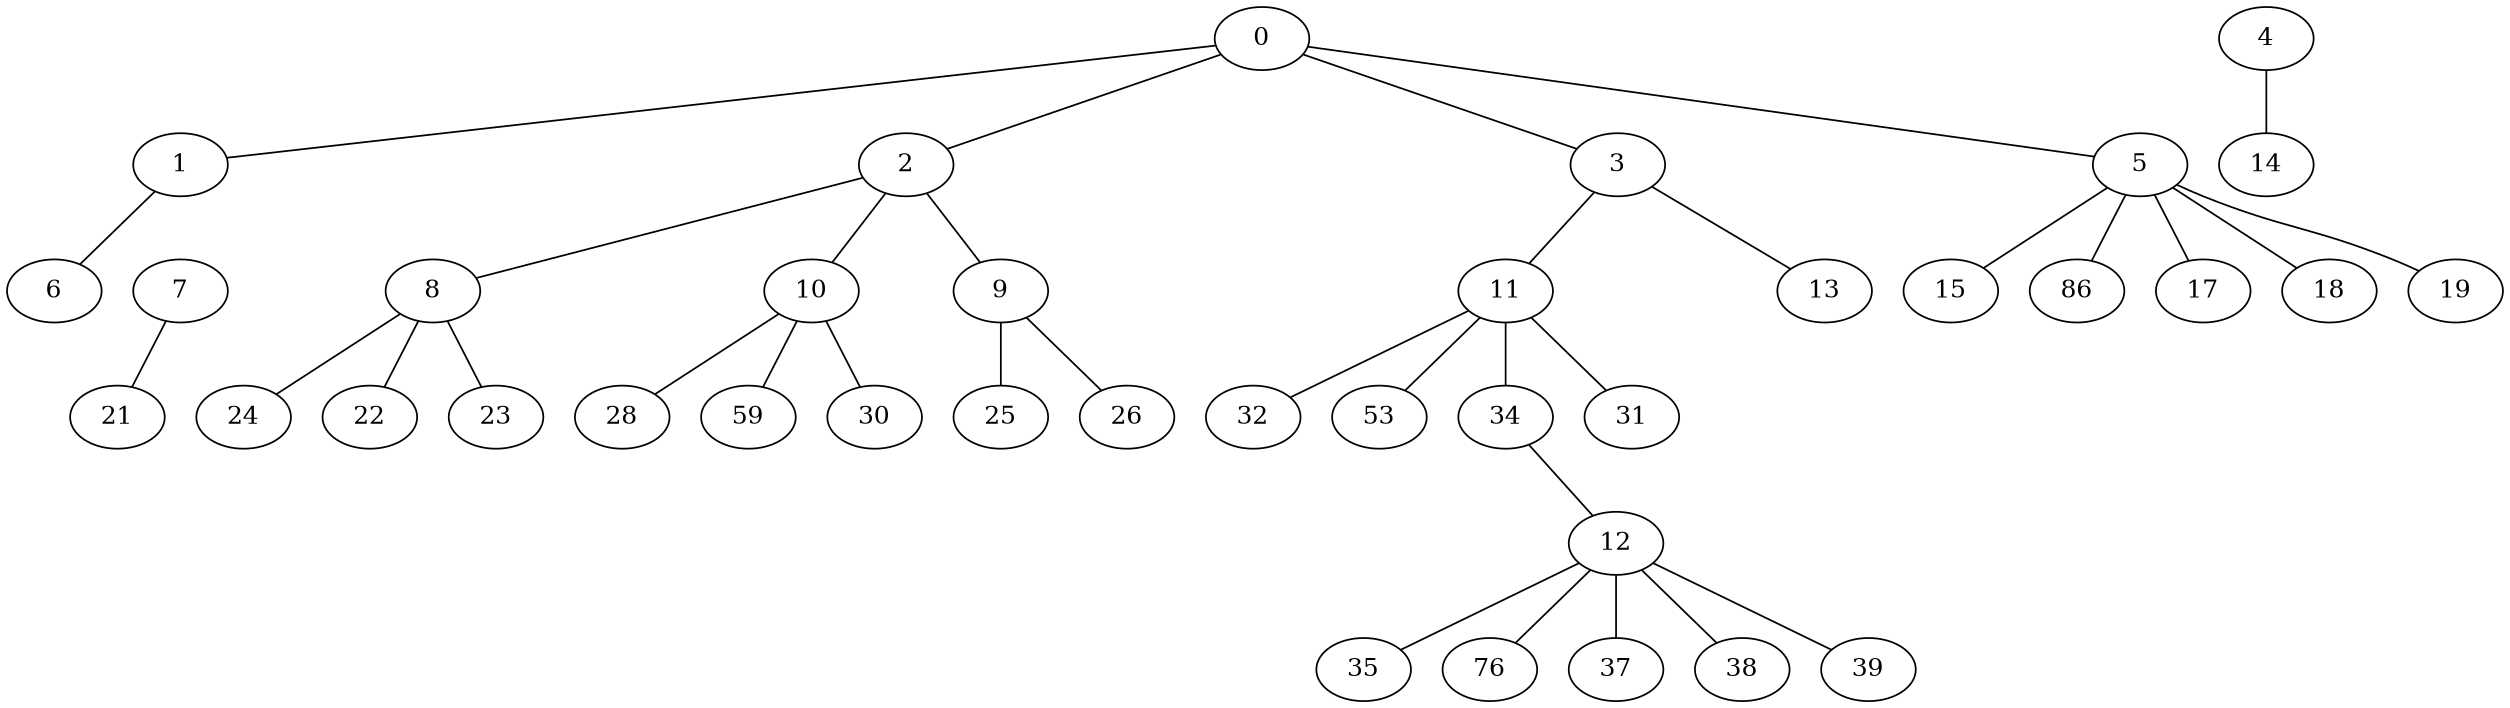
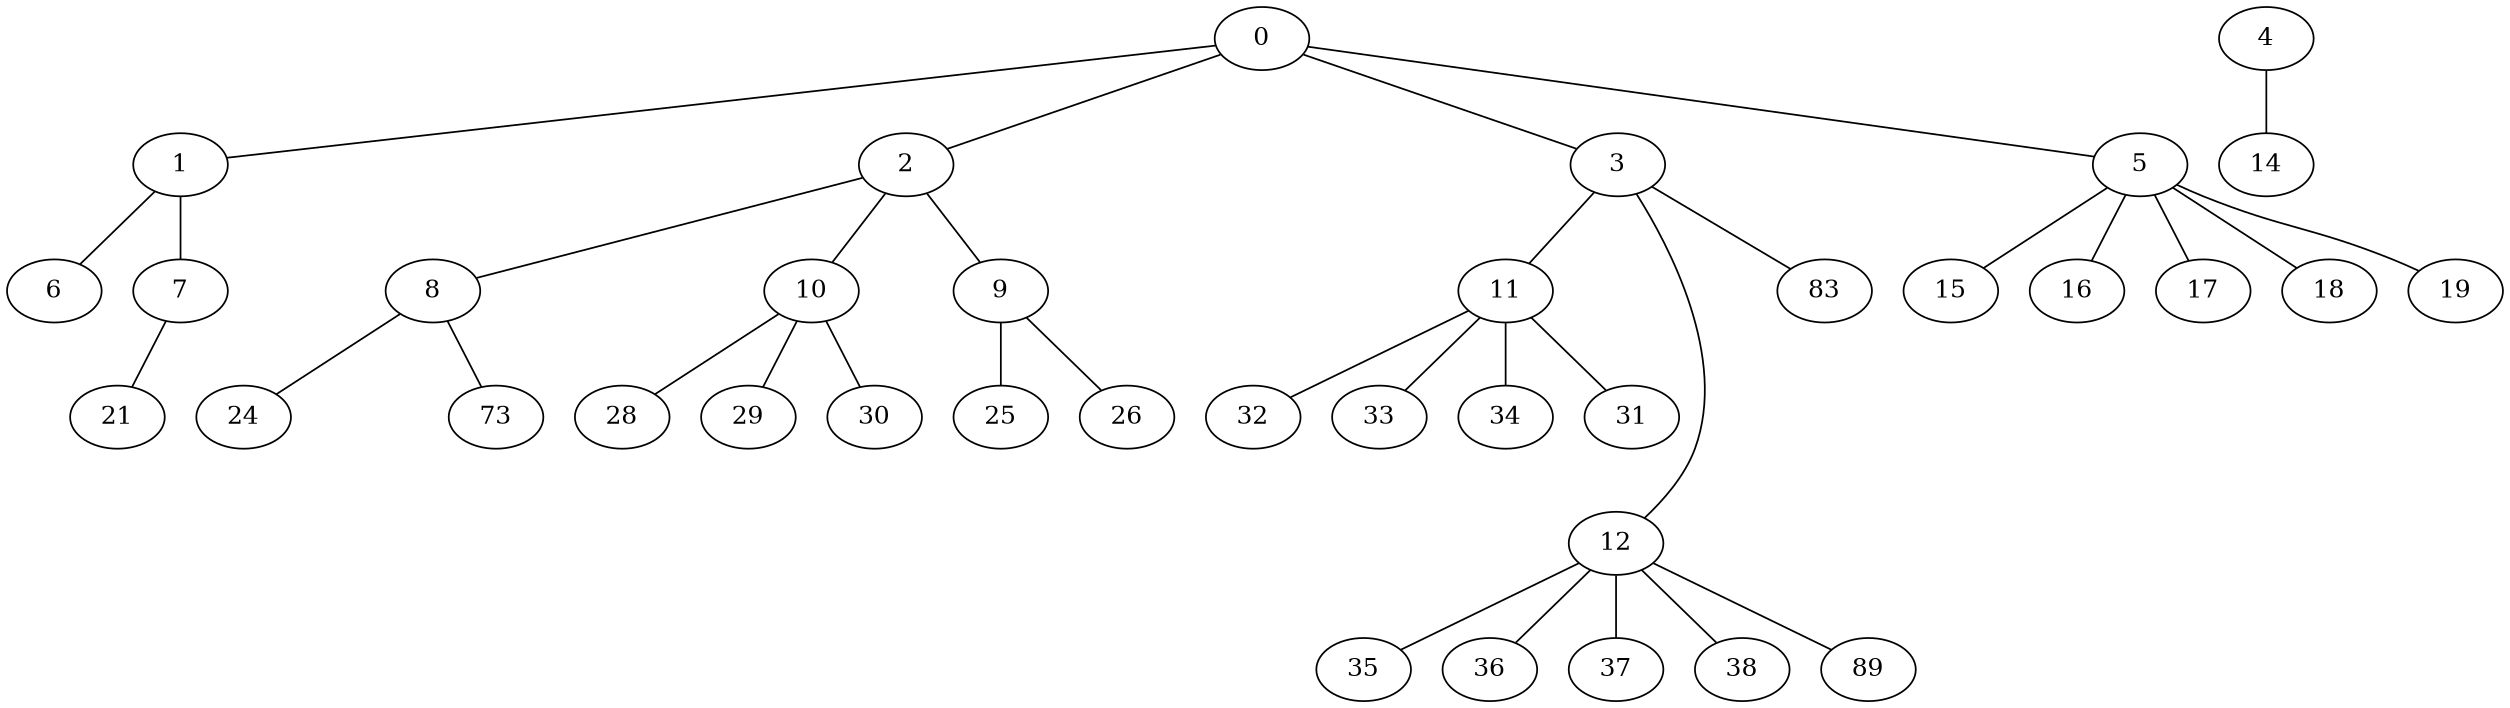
edge "1" -- "7": added
node "13": label "13" -> "83"
node "86": label "86" -> "16"
node "22": removed
node "23": label "23" -> "73"
node "59": label "59" -> "29"
node "53": label "53" -> "33"
edge "34" -- "12": now "3" -- "12"
node "76": label "76" -> "36"
node "39": label "39" -> "89"
